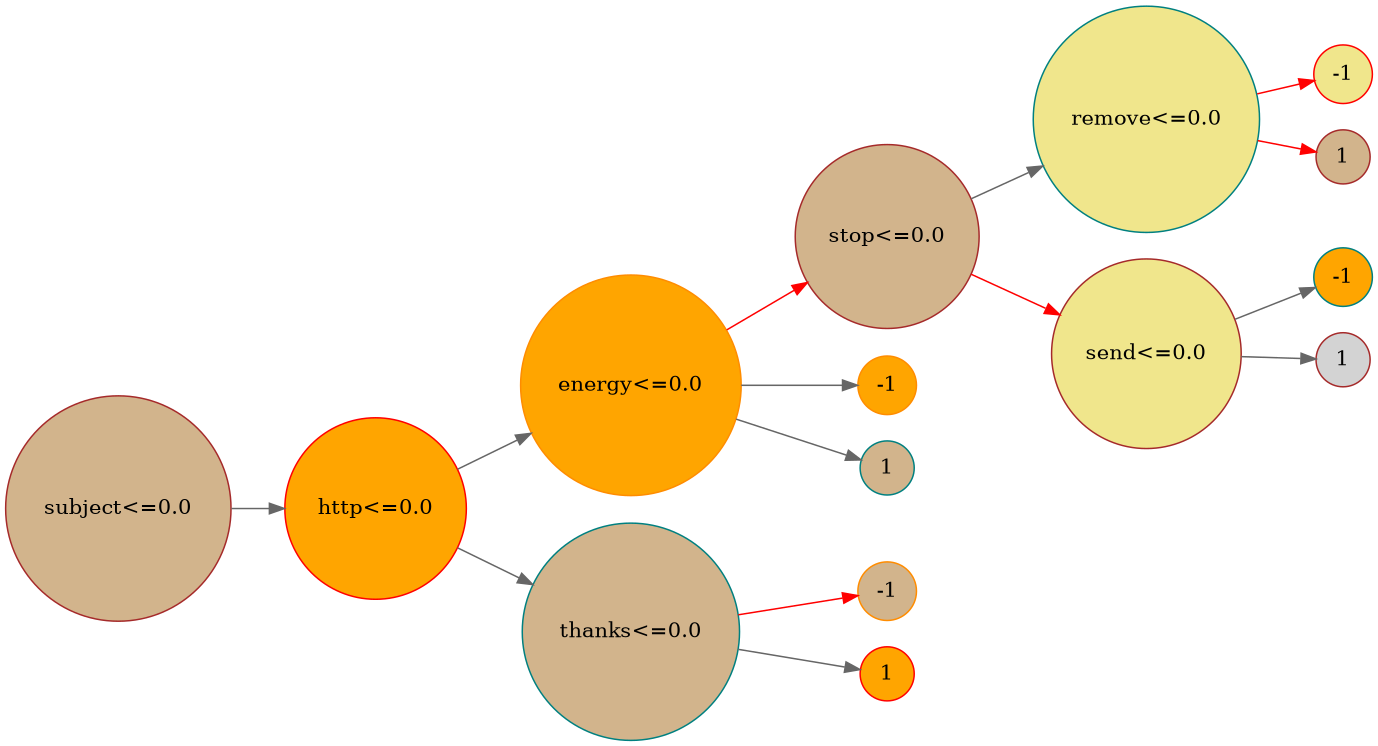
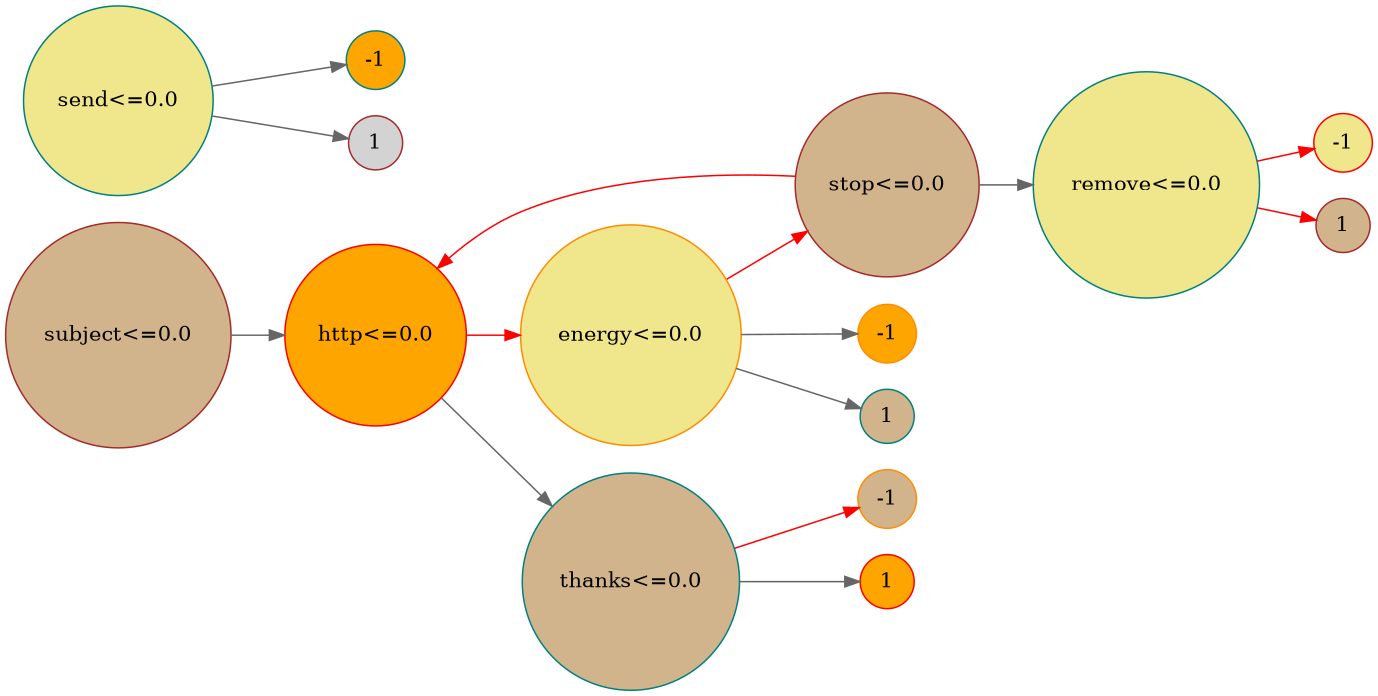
edge "stop<=0.0" -> "send<=0.0": now "stop<=0.0" -> "http<=0.0"
node "send<=0.0": color brown -> teal
node "energy<=0.0": fillcolor orange -> khaki
edge "http<=0.0" -> "energy<=0.0": color gray40 -> red
